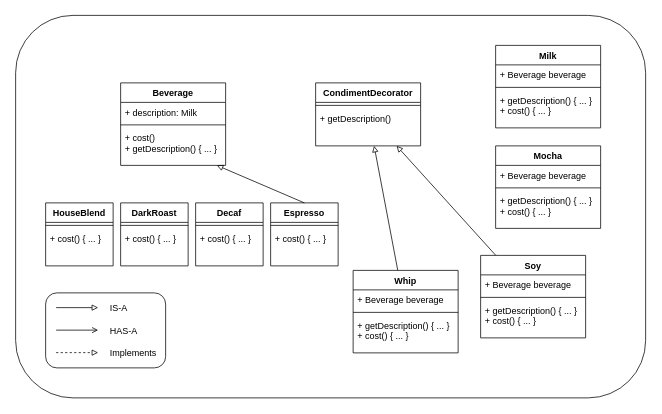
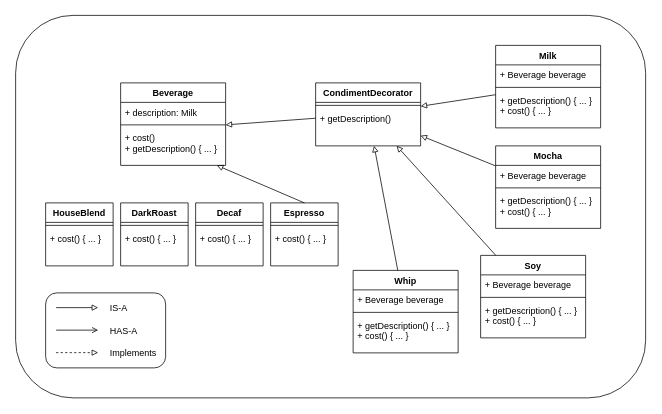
edge "Milk" -> "CondimentDecorator": added
edge "CondimentDecorator" -> "+ description: Milk": added
edge "Mocha" -> "CondimentDecorator": added
